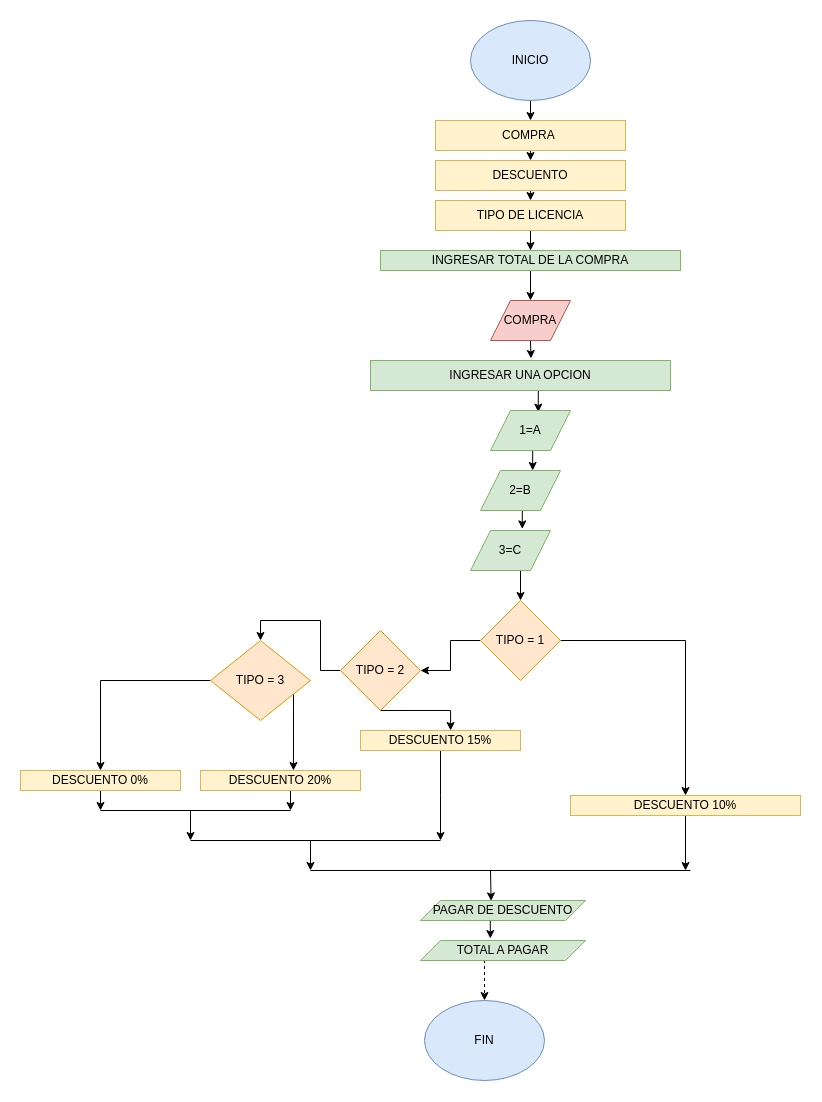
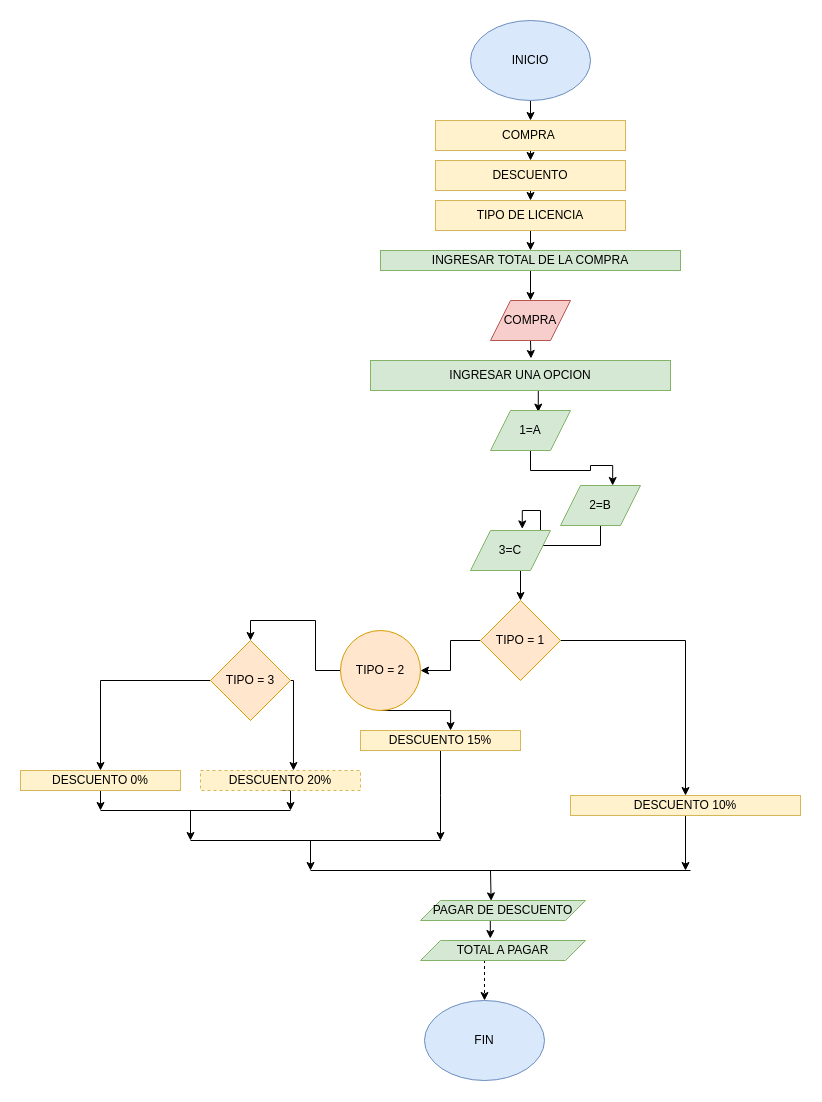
node "2=B": moved (521, 491) -> (601, 506)
node "TIPO = 2": shape diamond -> ellipse
node "TIPO = 3": size 100x80 -> 80x80
node "DESCUENTO 20%": style solid -> dashed
